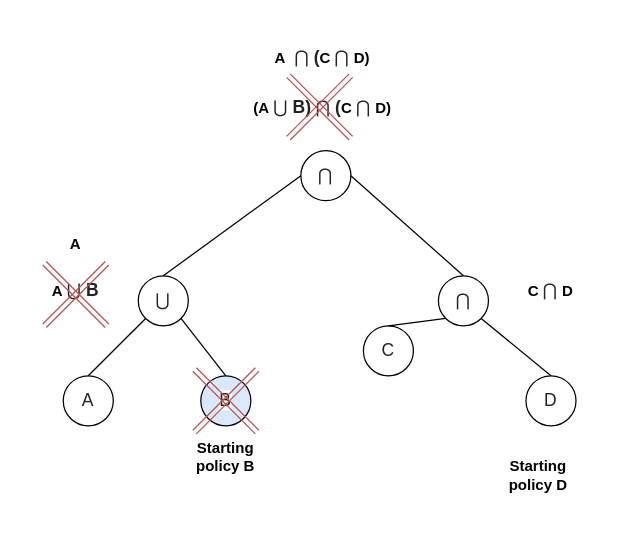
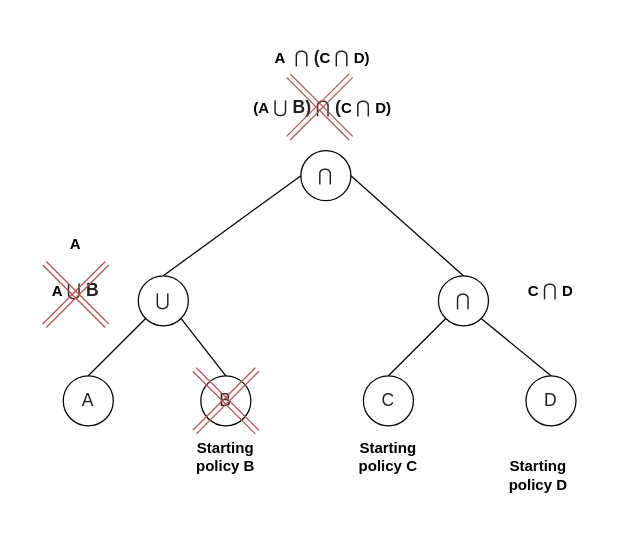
node "C": moved (388, 351) -> (388, 401)
node "B": fillcolor #dae8fc -> #ffffff
node "Starting policy C": added
